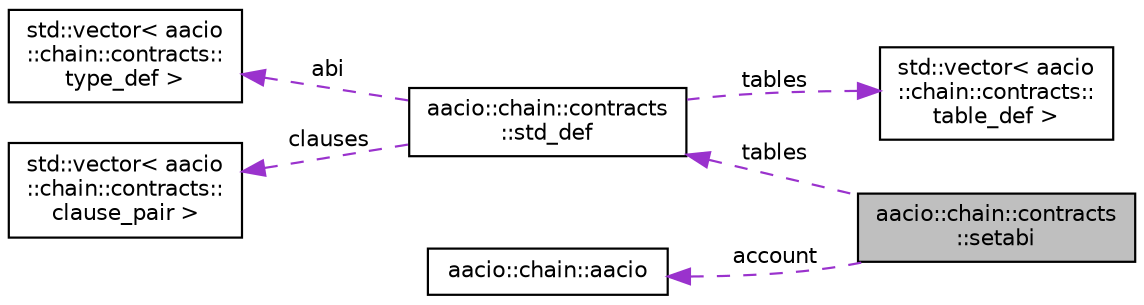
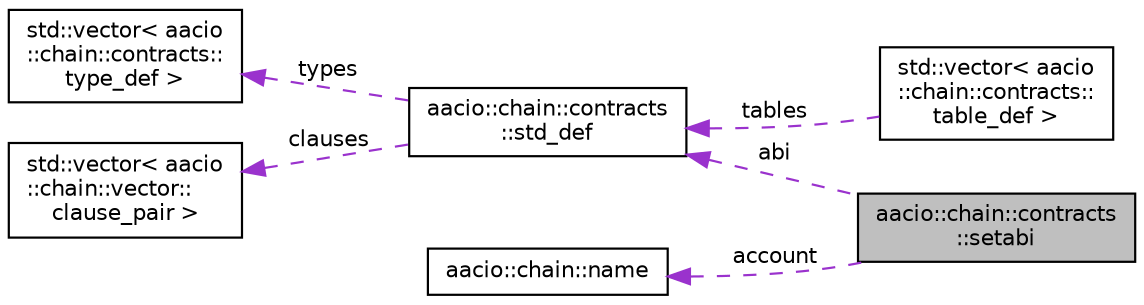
edge "aacio::chain::contracts ::std_def" -> "std::vector< aacio ::chain::contracts:: type_def >": label " abi" -> " types"
edge "aacio::chain::contracts ::std_def" -> "std::vector< aacio ::chain::contracts:: table_def >": reversed
edge "aacio::chain::contracts ::setabi" -> "aacio::chain::contracts ::std_def": label " tables" -> " abi"
node "std::vector< aacio ::chain::contracts:: clause_pair >": label "std::vector< aacio ::chain::contracts:: clause_pair >" -> "std::vector< aacio ::chain::vector:: clause_pair >"
node "aacio::chain::aacio": label "aacio::chain::aacio" -> "aacio::chain::name"
